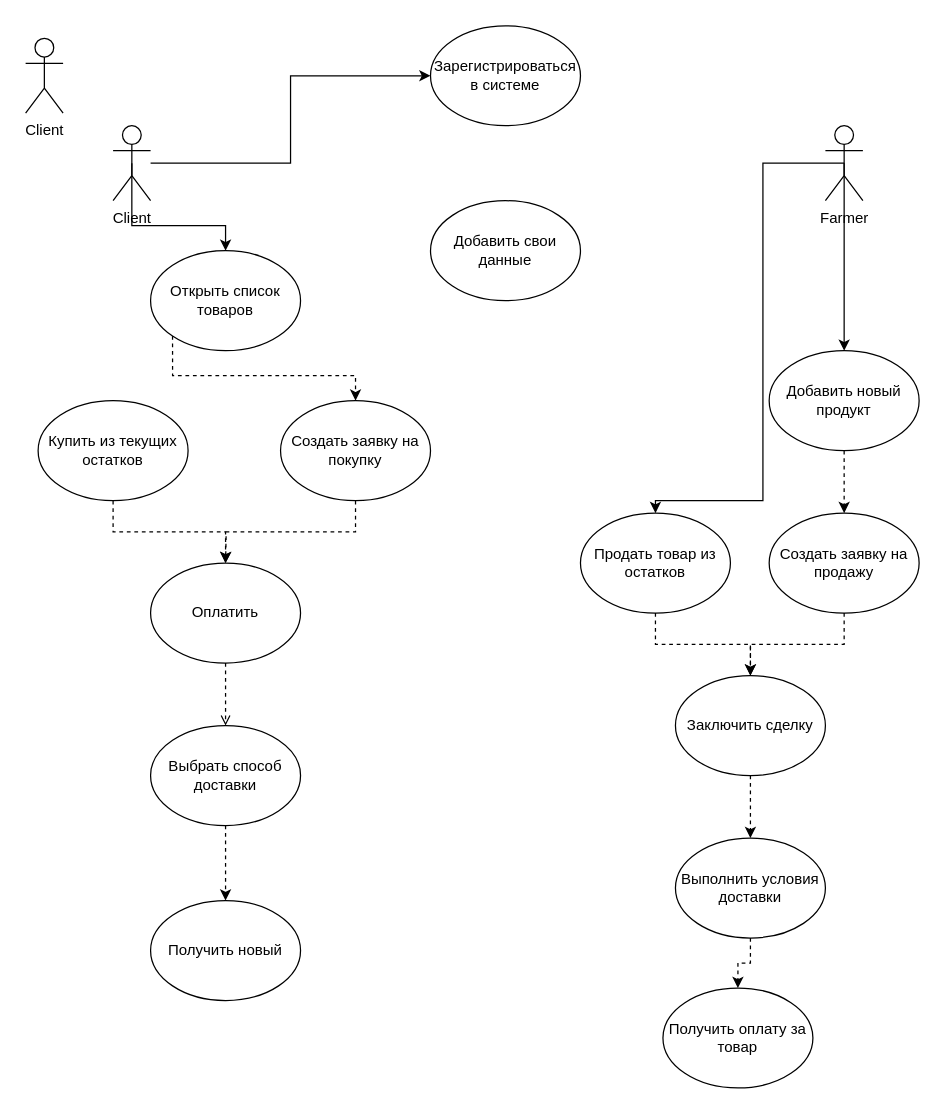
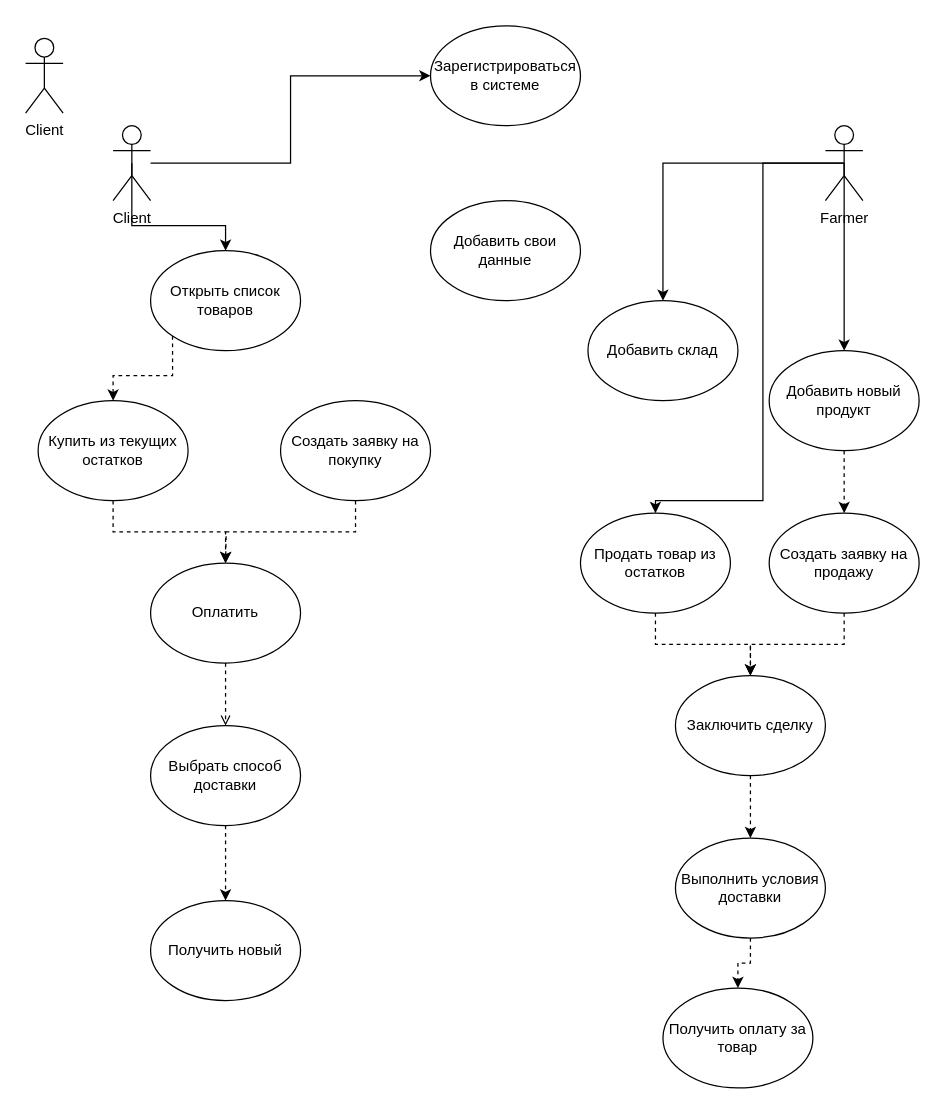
edge "Farmer" -> "Добавить склад": added
node "Добавить склад": added
edge "Открыть список товаров" -> "Создать заявку на покупку": now "Открыть список товаров" -> "Купить из текущих остатков"
